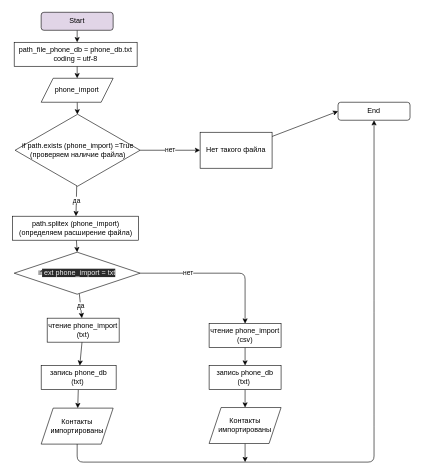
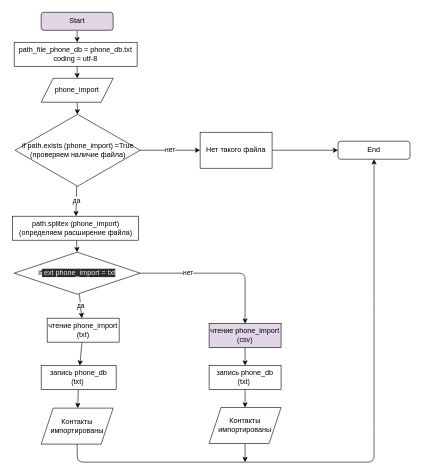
node "End": moved (374, 111) -> (374, 150)
node "чтение phone_import (csv)": fillcolor #ffffff -> #e1d5e7
